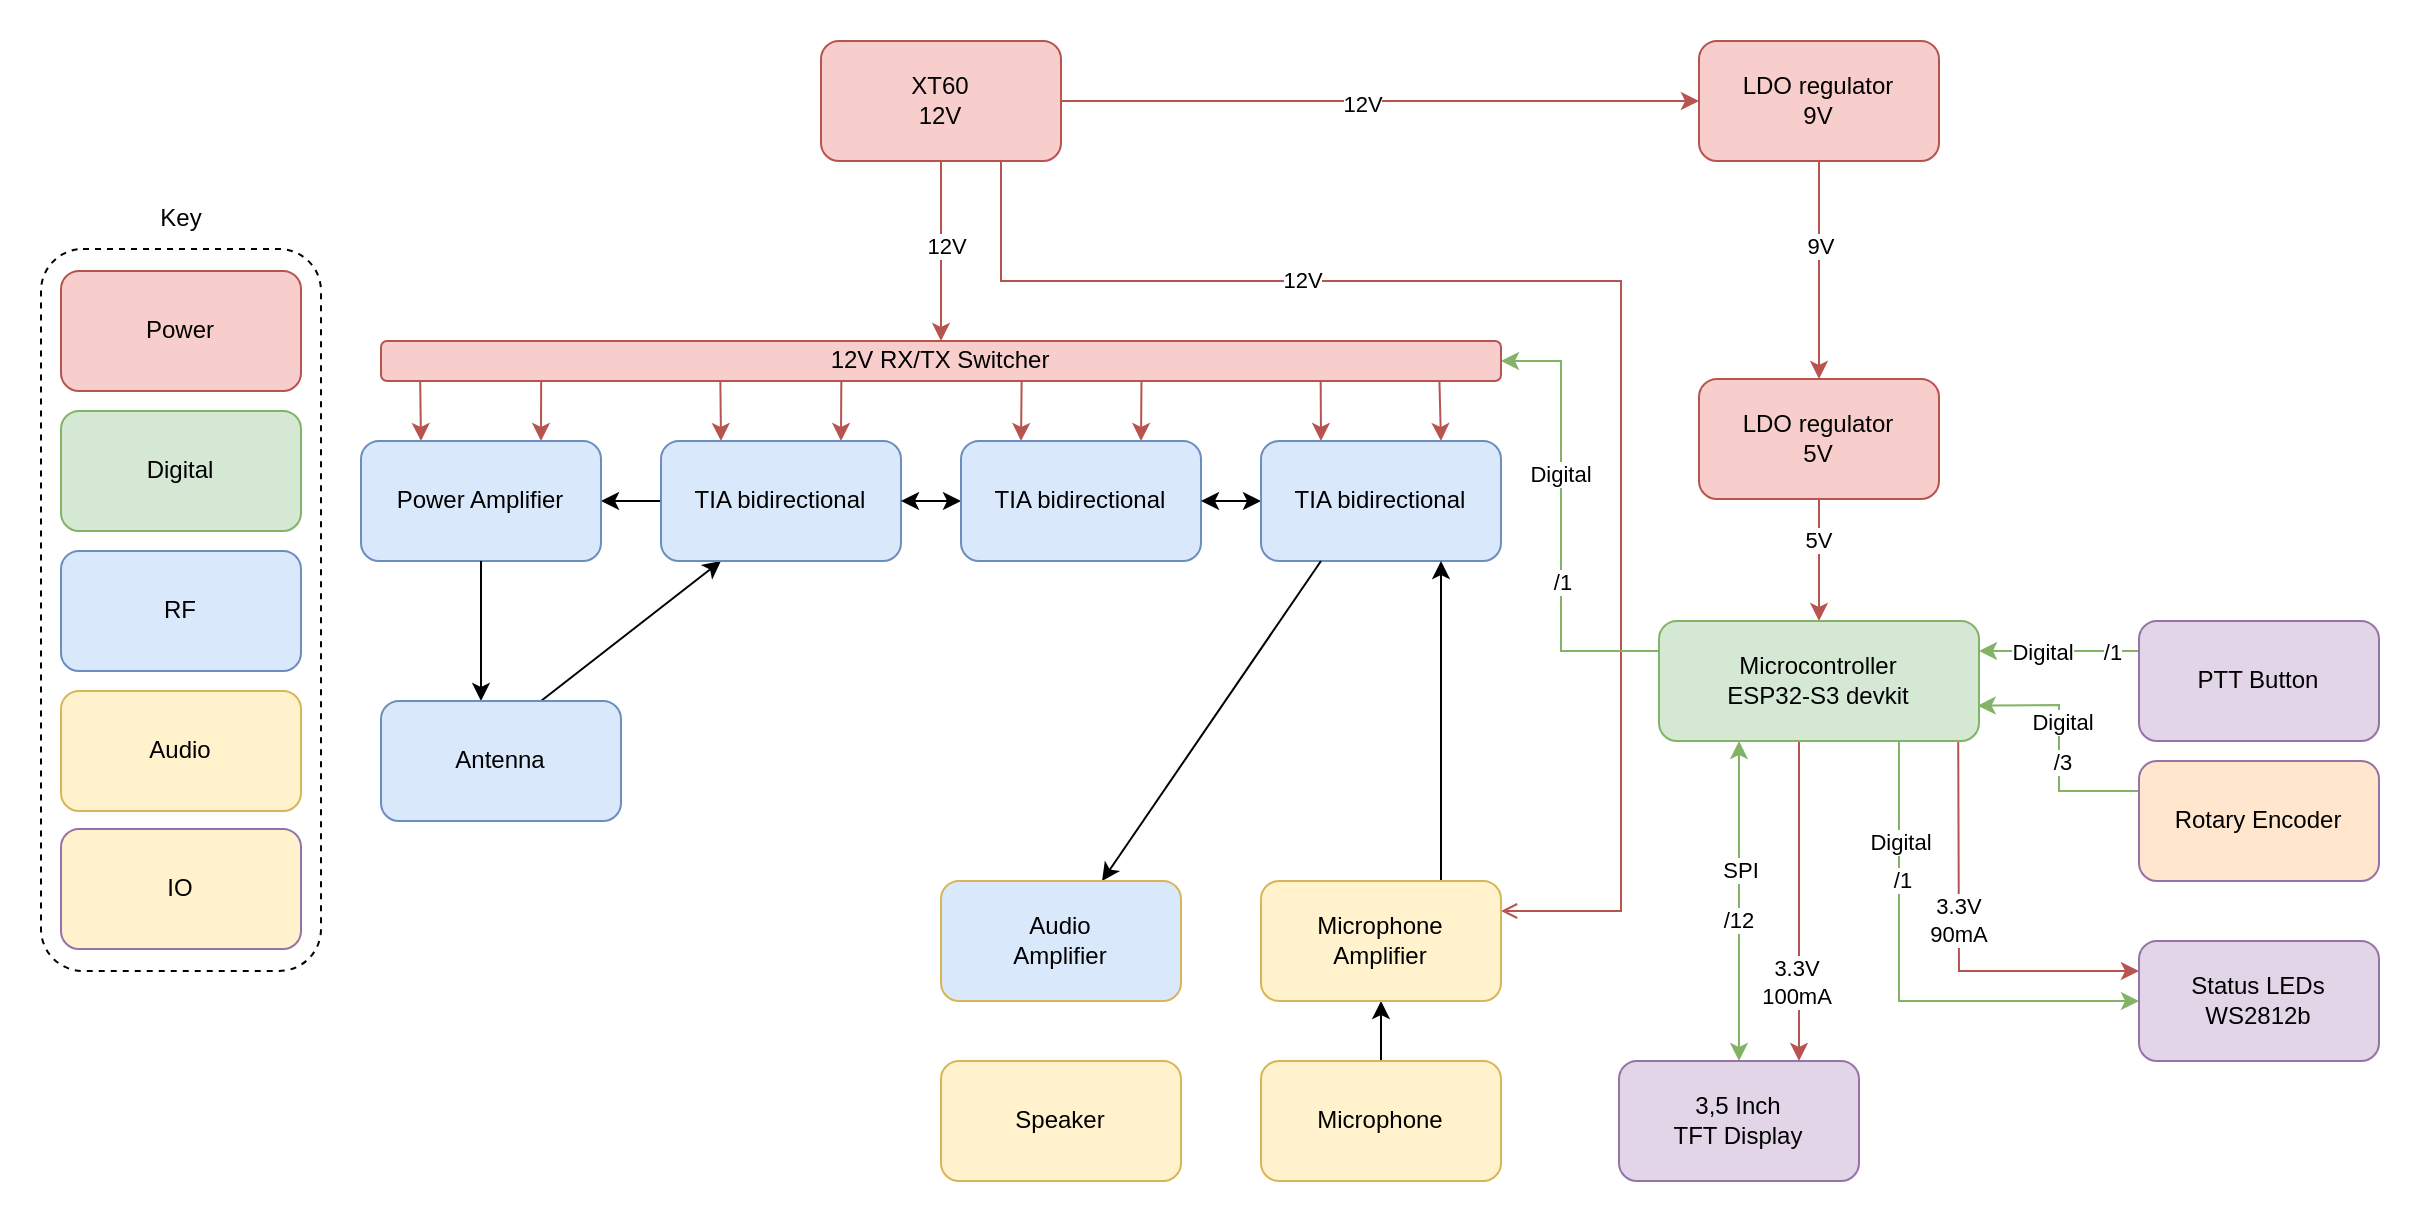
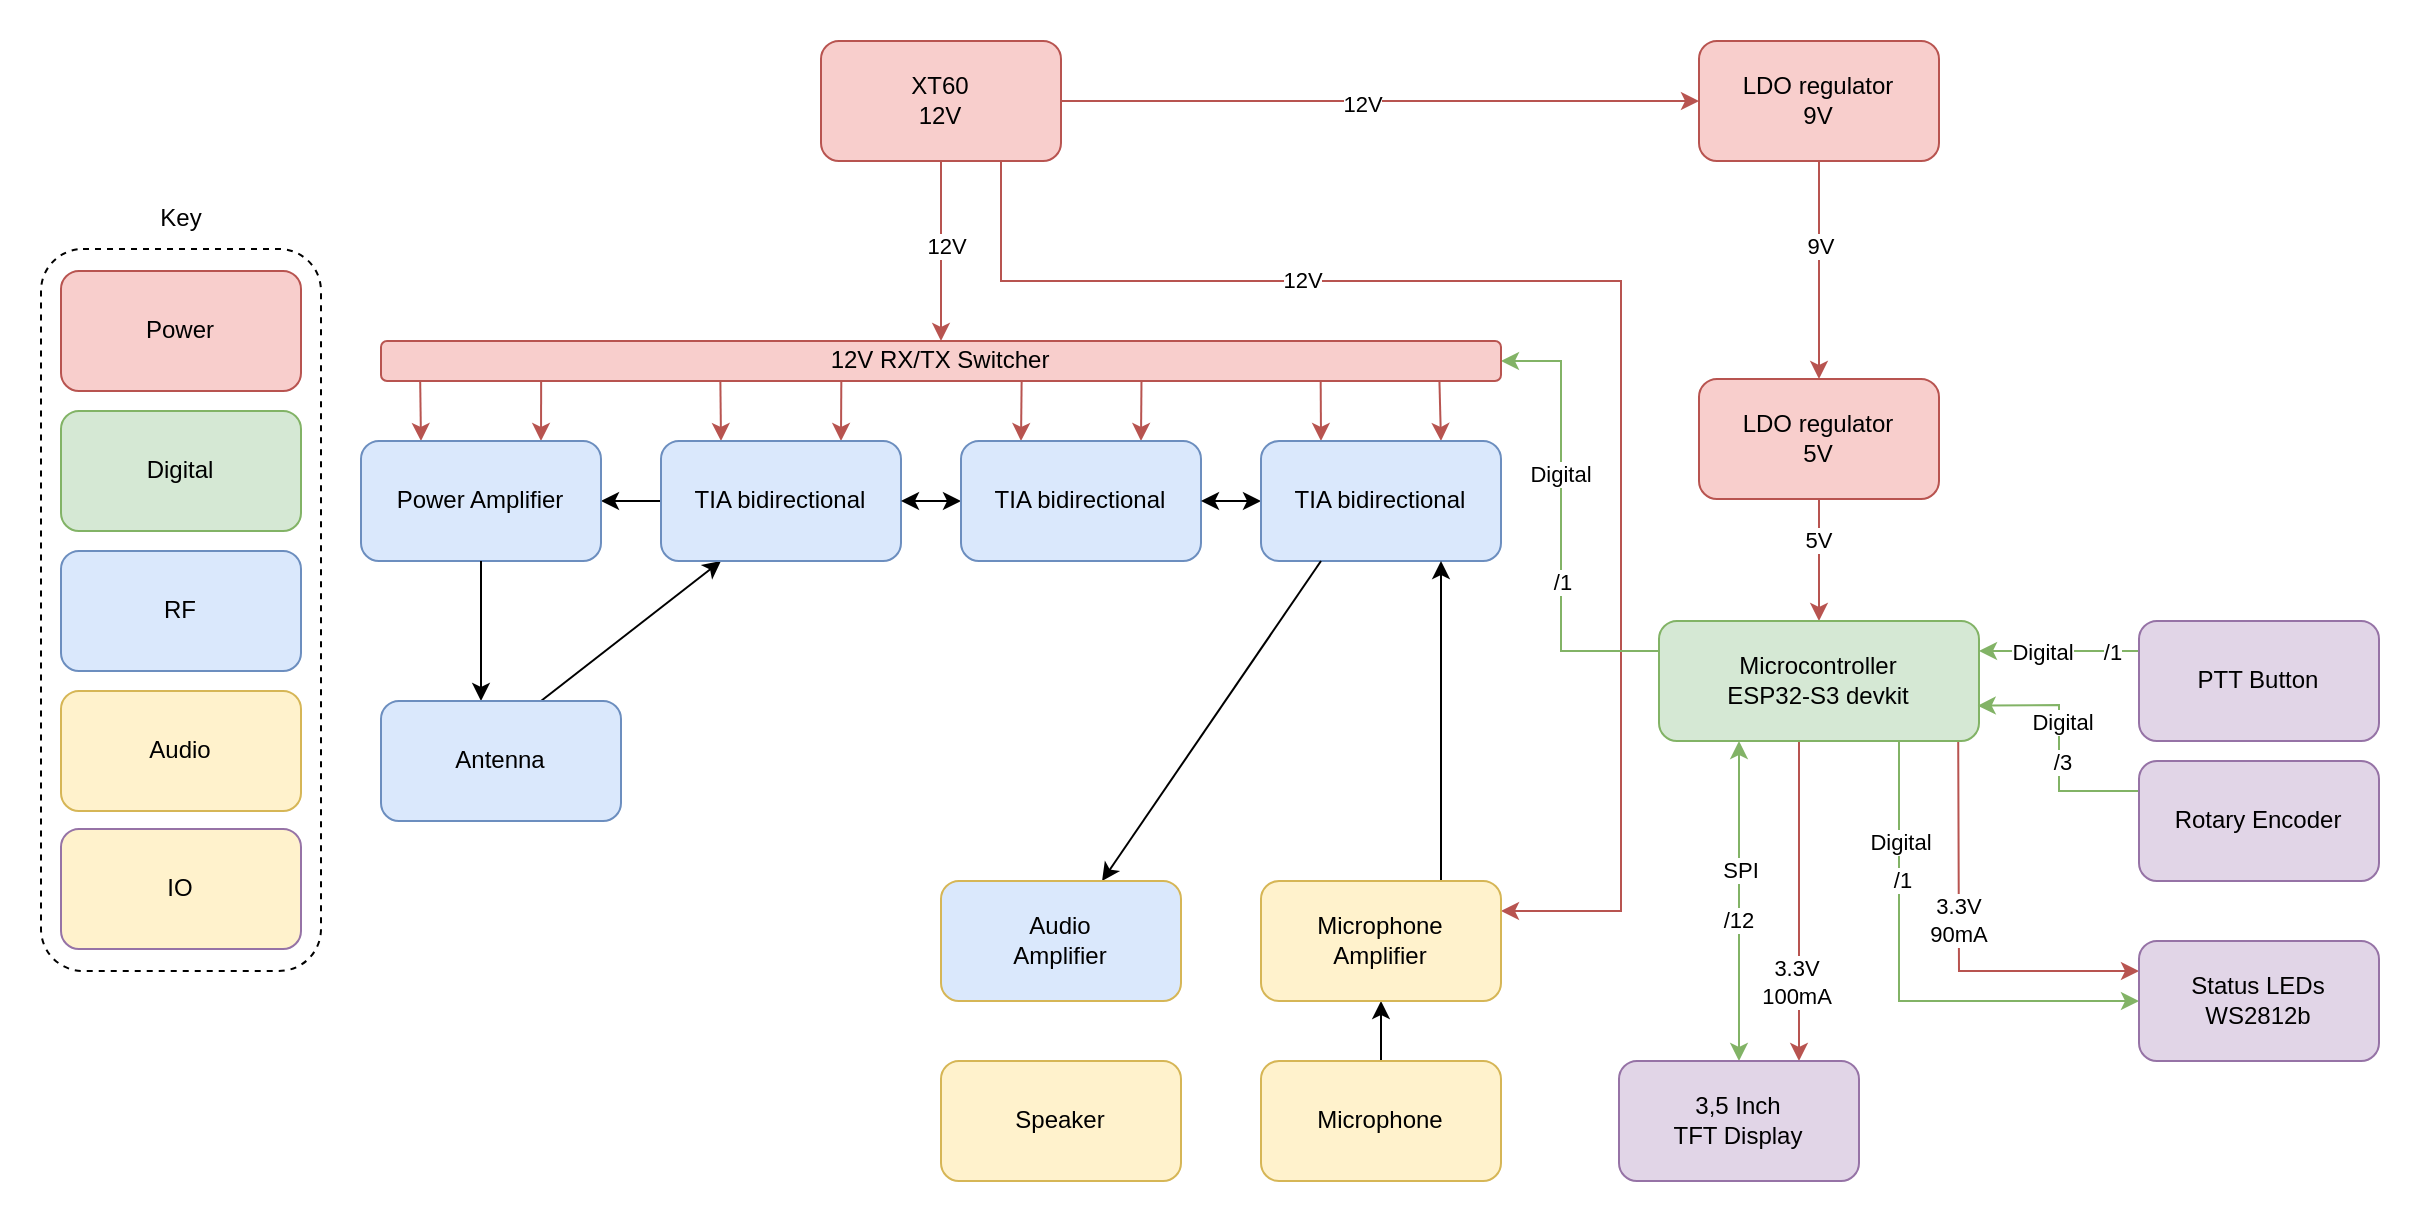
node "Rotary Encoder": fillcolor #ffe6cc -> #e1d5e7
edge "XT60 12V" -> "Microphone Amplifier": arrowhead open -> classic
